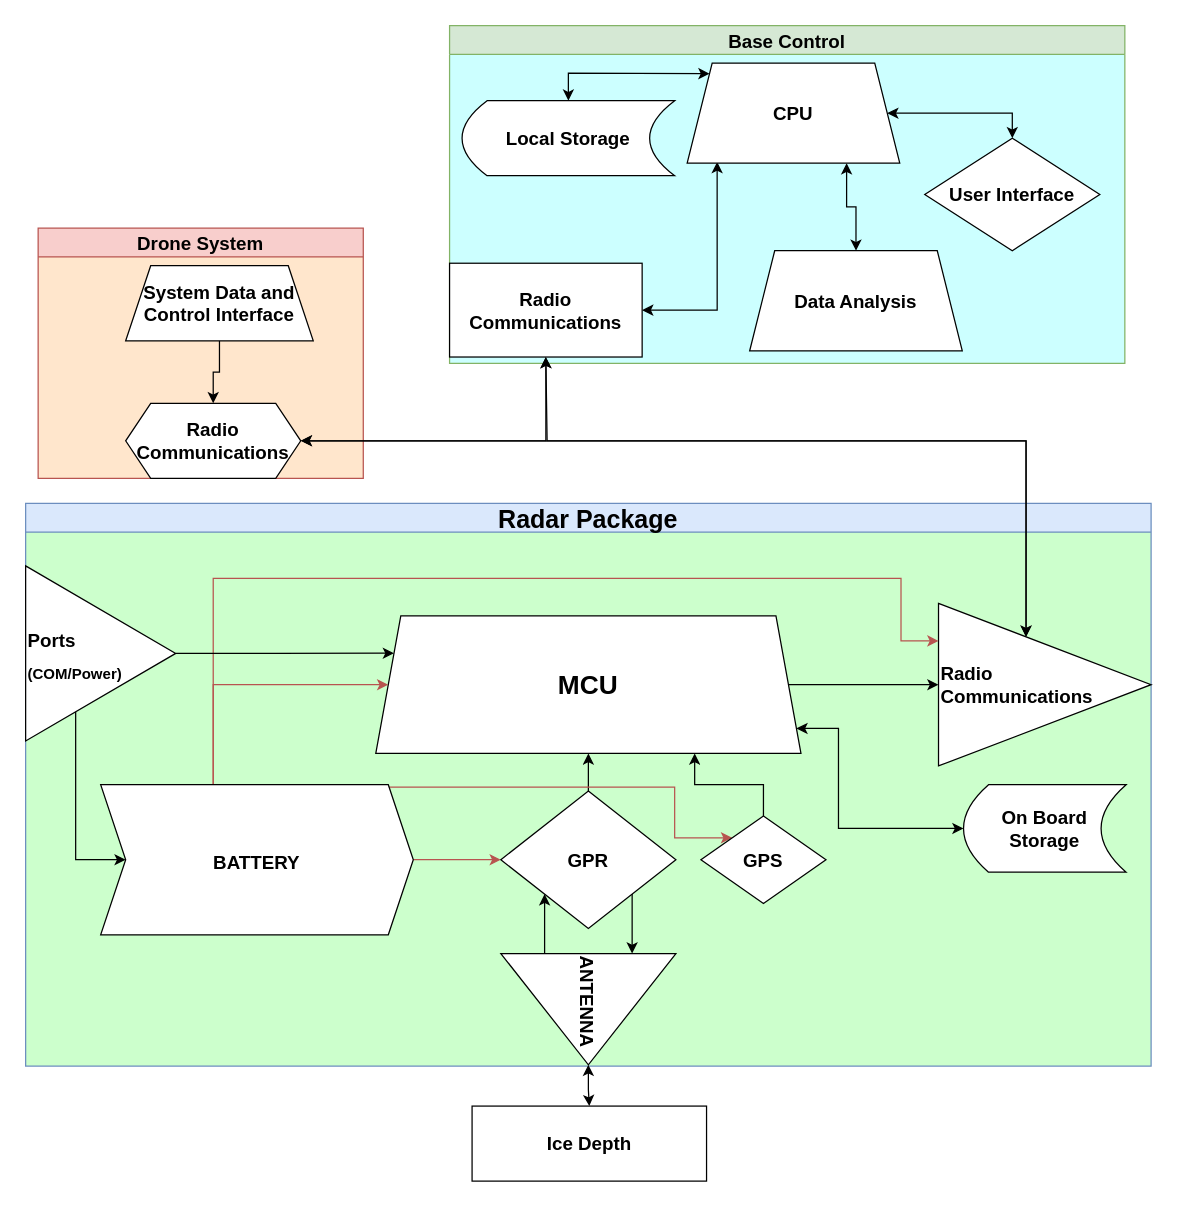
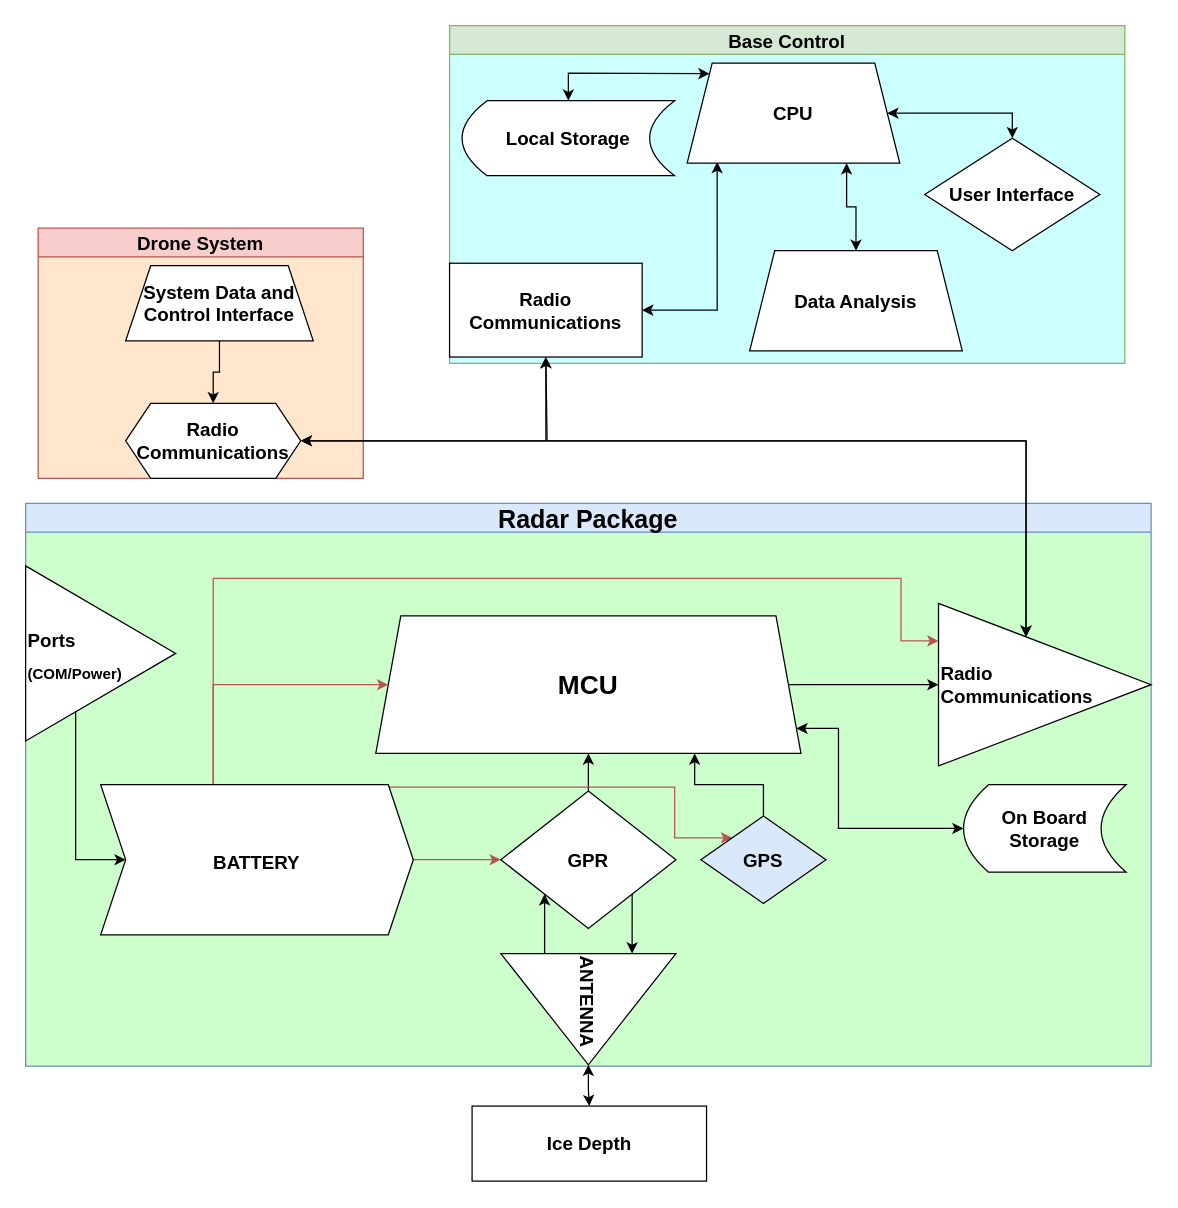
edge "Ports (COM/Power)" -> "MCU": removed
node "GPS": fillcolor #ffffff -> #dae8fc
